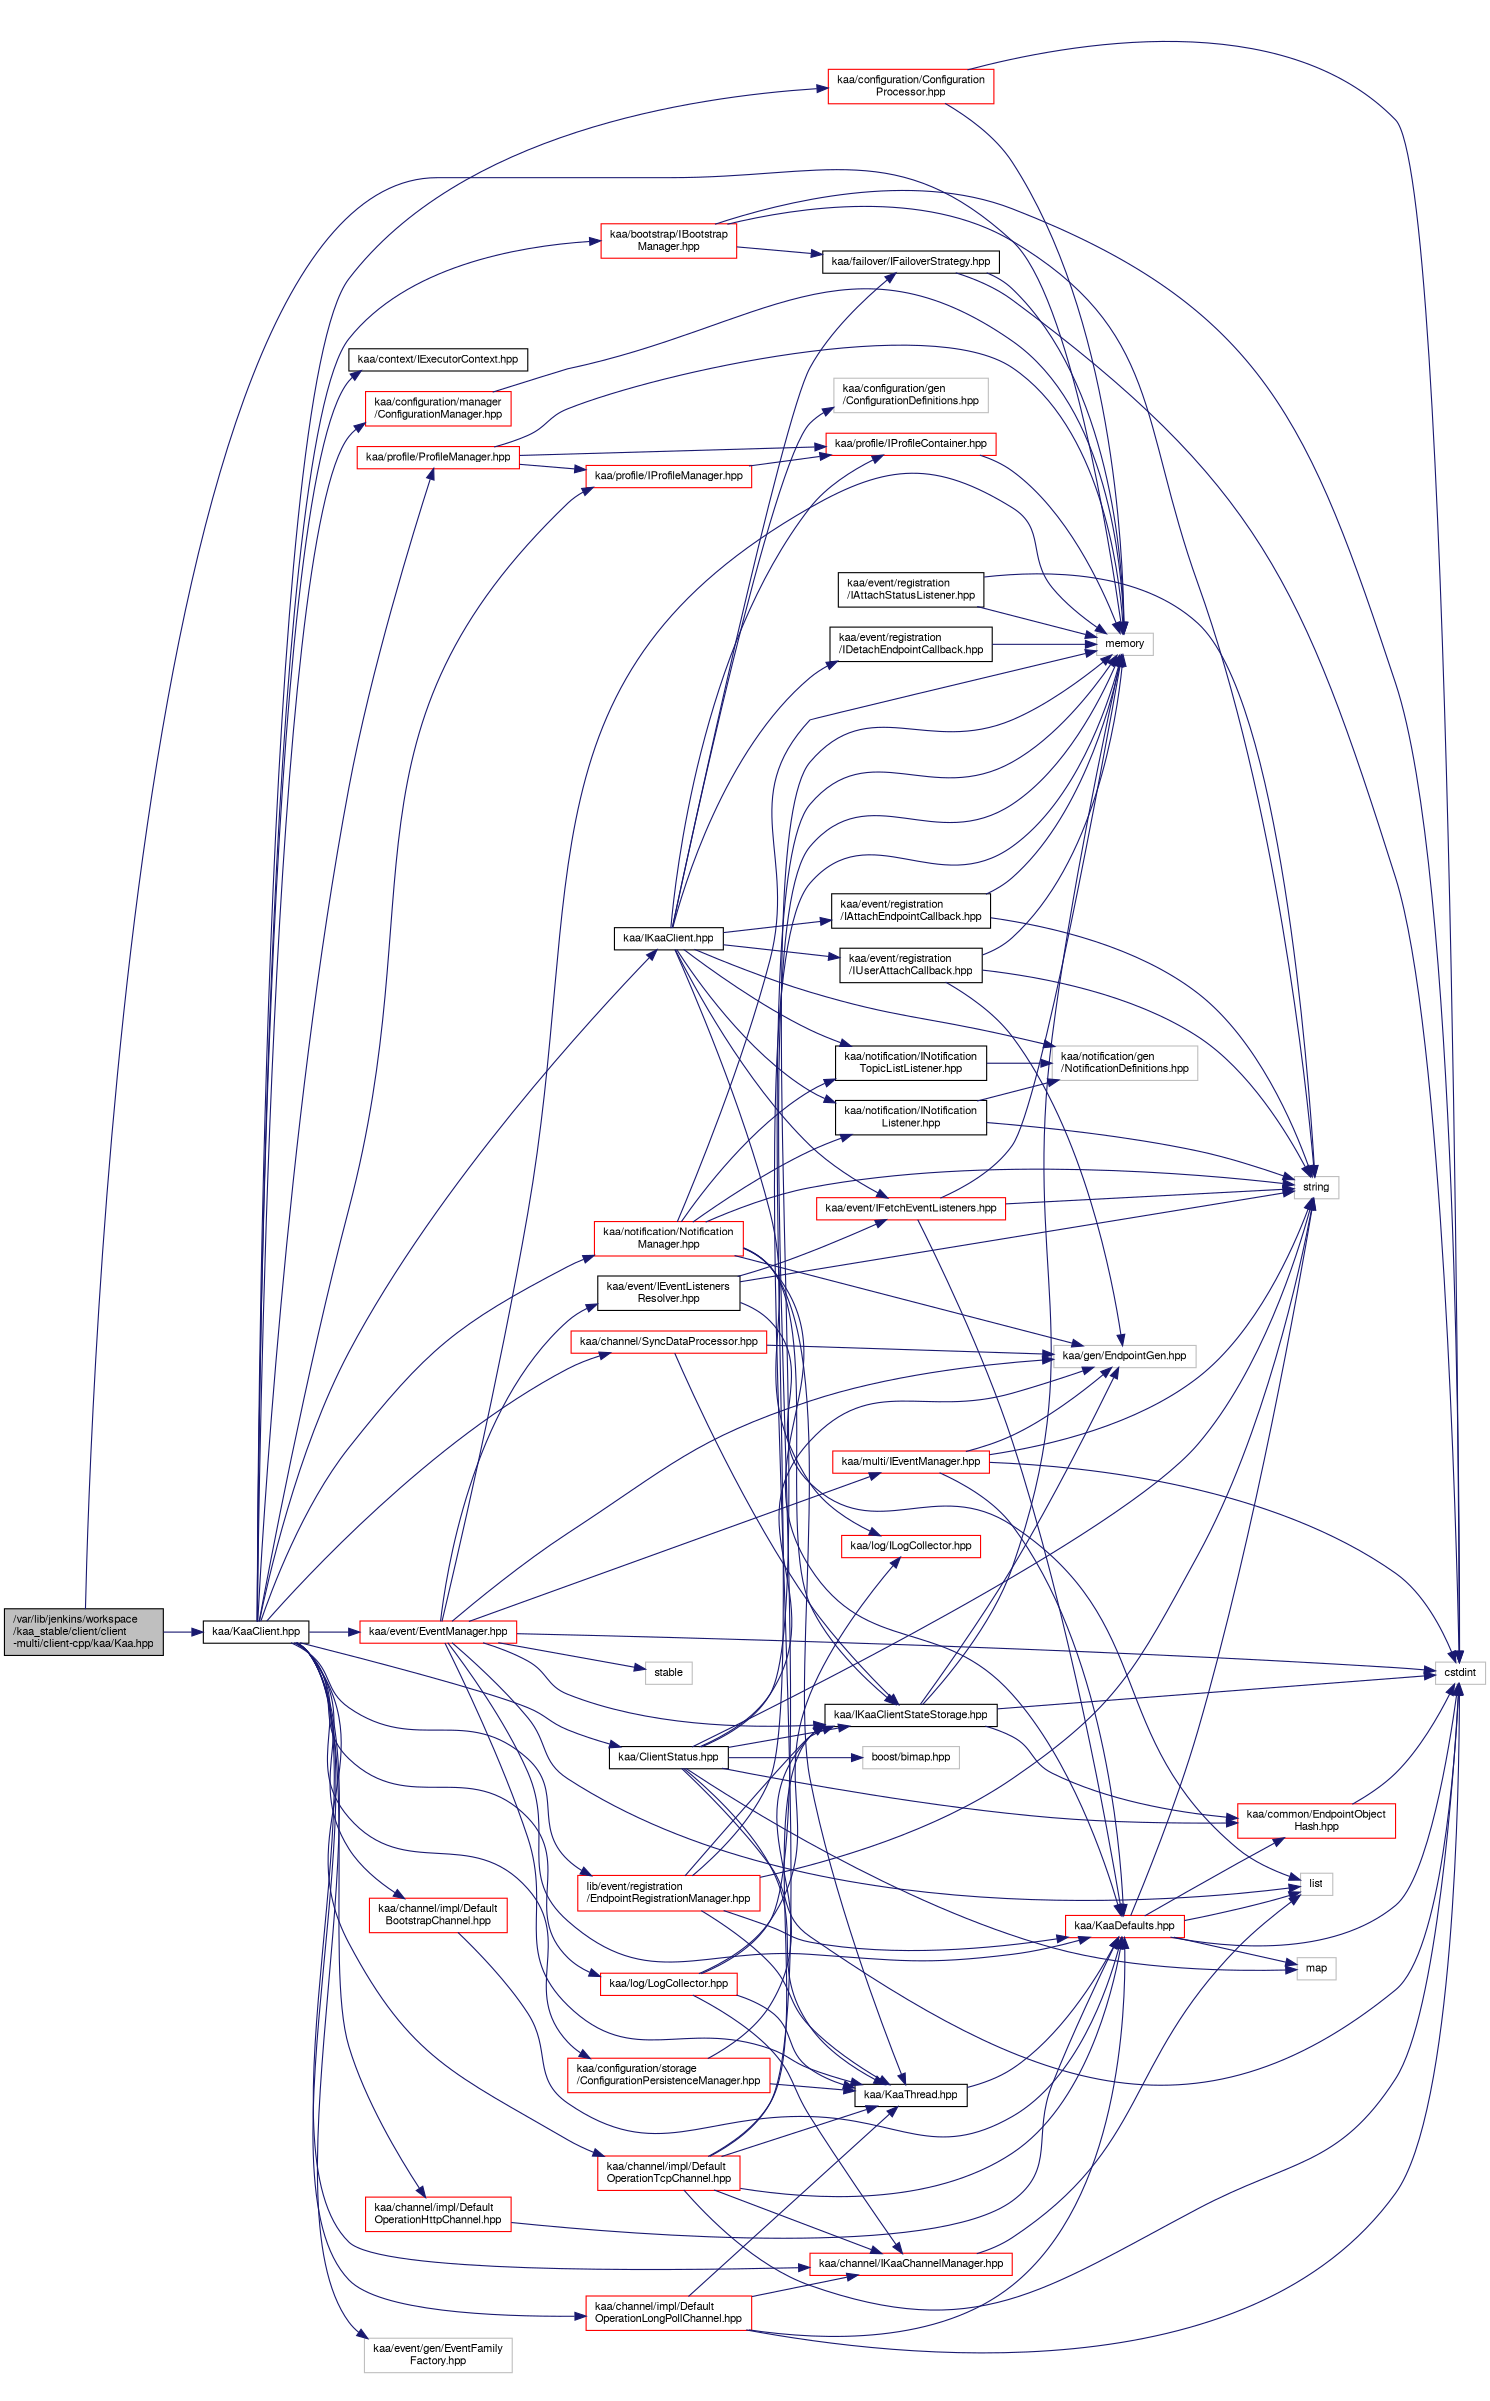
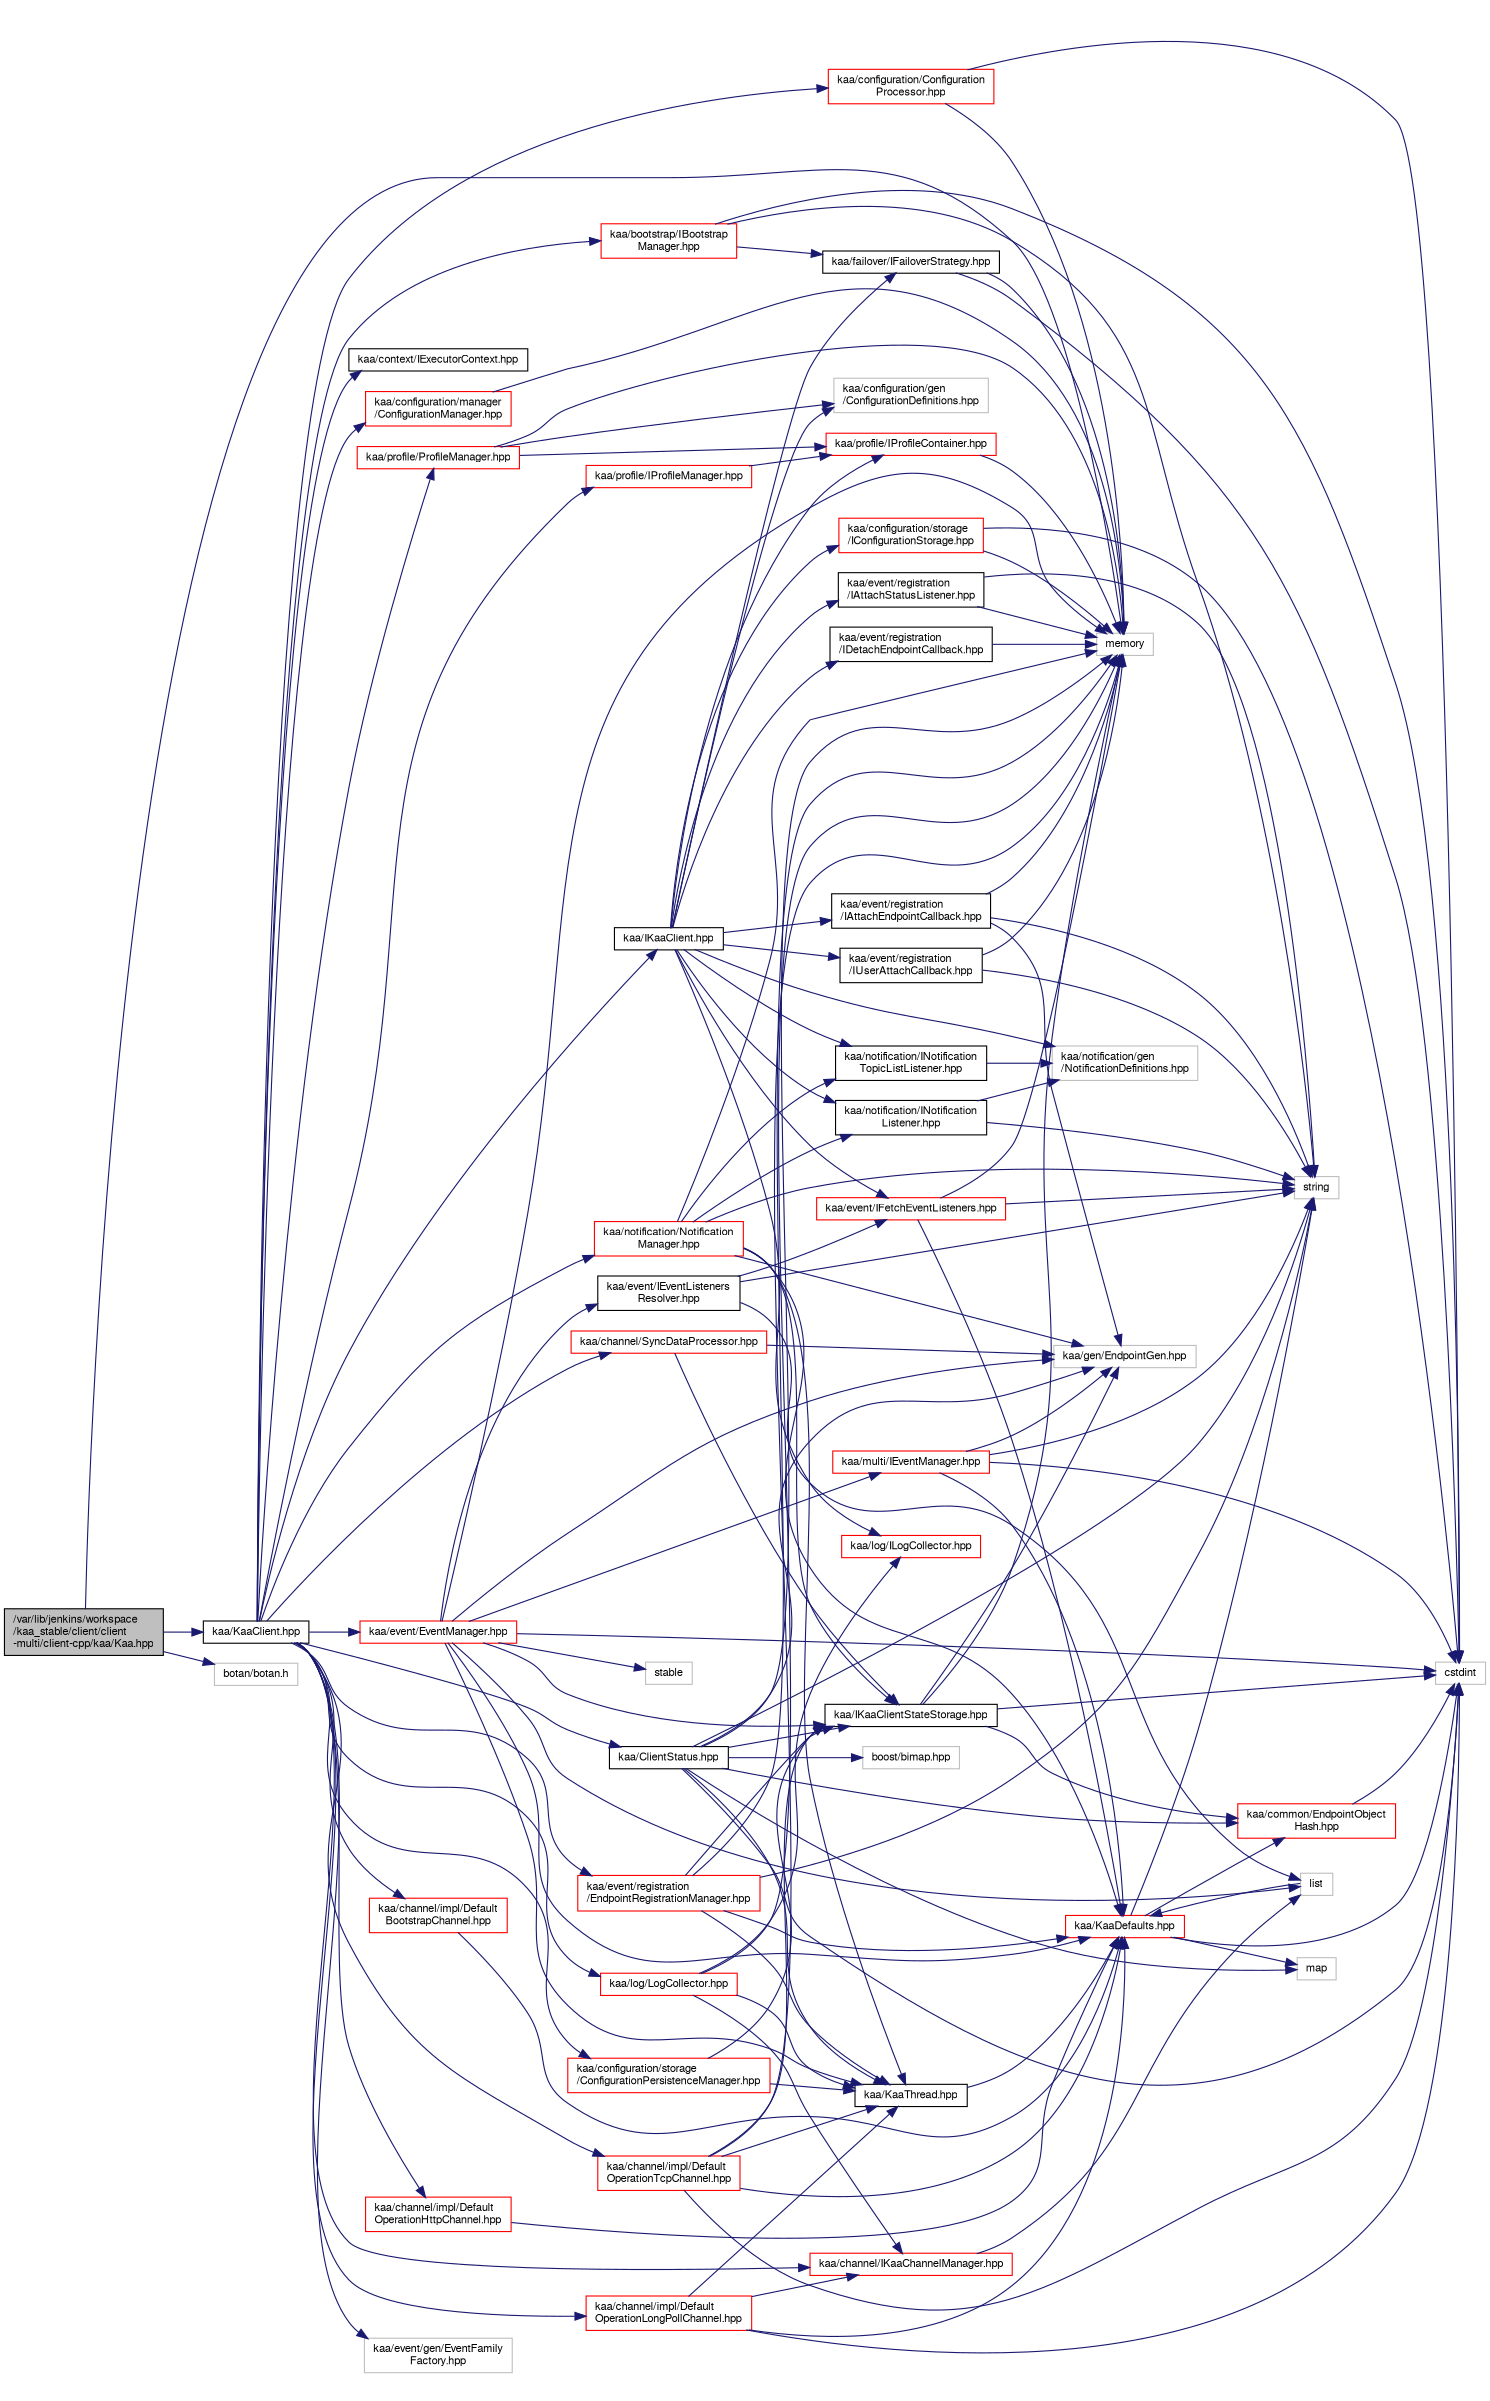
edge "kaa/profile/ProfileManager.hpp" -> "kaa/profile/IProfileManager.hpp": now "kaa/profile/ProfileManager.hpp" -> "kaa/configuration/gen /ConfigurationDefinitions.hpp"
node "kaa/configuration/storage /IConfigurationStorage.hpp": added
edge "kaa/IKaaClient.hpp" -> "kaa/event/registration /IAttachStatusListener.hpp": added
edge "kaa/event/registration /IUserAttachCallback.hpp" -> "kaa/gen/EndpointGen.hpp": now "kaa/event/registration /IAttachEndpointCallback.hpp" -> "kaa/gen/EndpointGen.hpp"
node "botan/botan.h": added
node "lib/event/registration /EndpointRegistrationManager.hpp": label "lib/event/registration /EndpointRegistrationManager.hpp" -> "kaa/event/registration /EndpointRegistrationManager.hpp"
edge "kaa/KaaDefaults.hpp" -> "list": reversed
edge "kaa/channel/impl/Default OperationTcpChannel.hpp" -> "kaa/channel/IKaaChannelManager.hpp": removed
